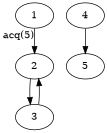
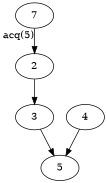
node "1": label "1" -> "7"
edge "3" -> "2": now "3" -> "5"
